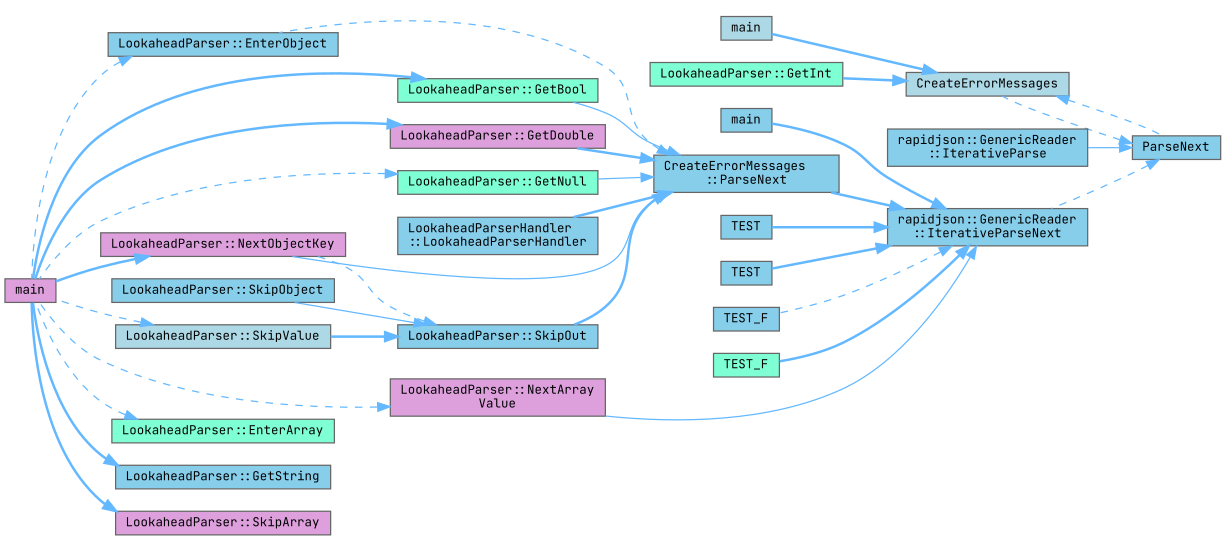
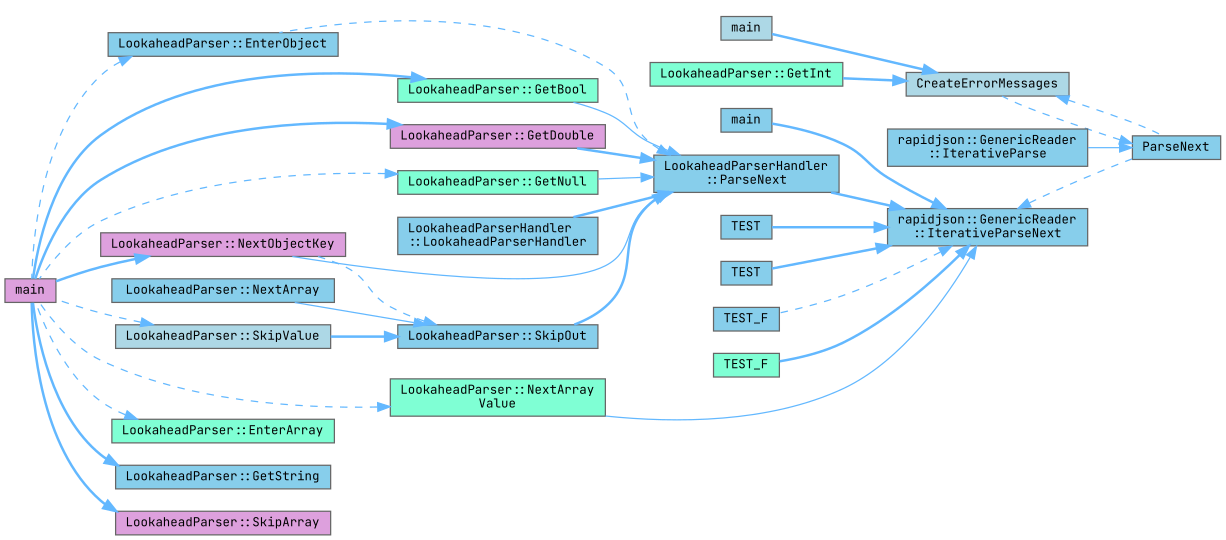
node "CreateErrorMessages ::ParseNext": label "CreateErrorMessages ::ParseNext" -> "LookaheadParserHandler ::ParseNext"
edge "rapidjson::GenericReader ::IterativeParseNext" -> "ParseNext": reversed
node "LookaheadParser::SkipObject": label "LookaheadParser::SkipObject" -> "LookaheadParser::NextArray"
node "LookaheadParser::NextArray Value": fillcolor plum -> aquamarine
